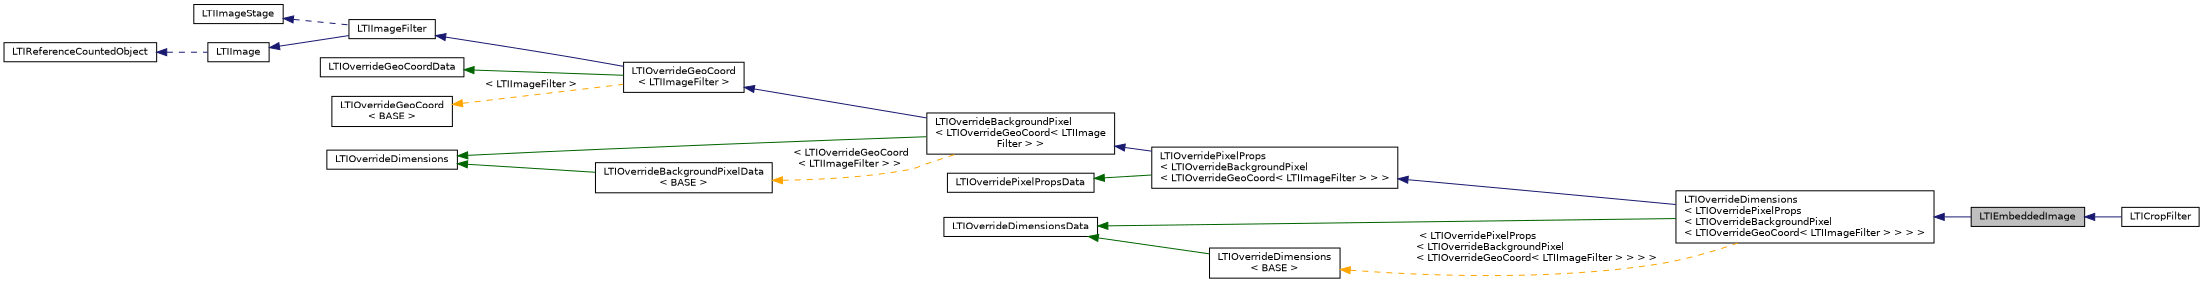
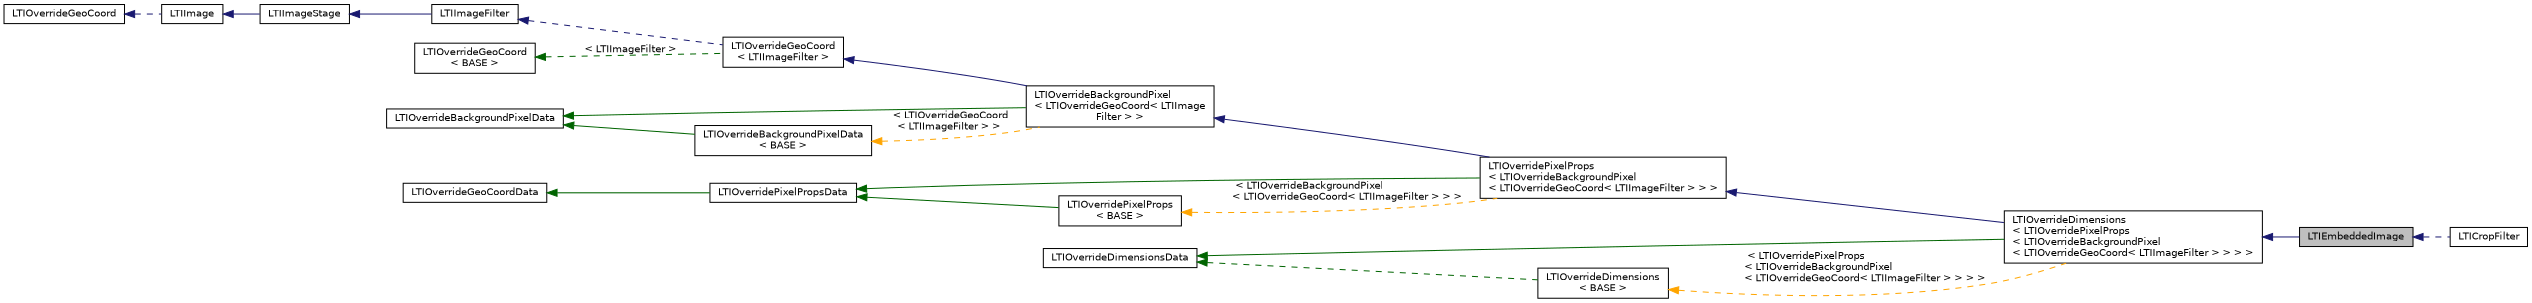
edge "LTIImageFilter" -> "LTIImageStage": style dashed -> solid
edge "LTIImageFilter" -> "LTIImage": now "LTIImageStage" -> "LTIImage"
edge "LTIOverrideGeoCoord < LTIImageFilter >" -> "LTIImageFilter": style solid -> dashed
node "LTIReferenceCountedObject": label "LTIReferenceCountedObject" -> "LTIOverrideGeoCoord"
edge "LTIOverrideGeoCoord < LTIImageFilter >" -> "LTIOverrideGeoCoordData": now "LTIOverridePixelPropsData" -> "LTIOverrideGeoCoordData"
edge "LTIOverrideGeoCoord < LTIImageFilter >" -> "LTIOverrideGeoCoord < BASE >": color orange -> darkgreen
node "LTIOverrideDimensions": label "LTIOverrideDimensions" -> "LTIOverrideBackgroundPixelData"
node "LTIOverridePixelProps < BASE >": added
edge "LTICropFilter" -> "LTIEmbeddedImage": style solid -> dashed
edge "LTIOverrideDimensions < BASE >" -> "LTIOverrideDimensionsData": style solid -> dashed
